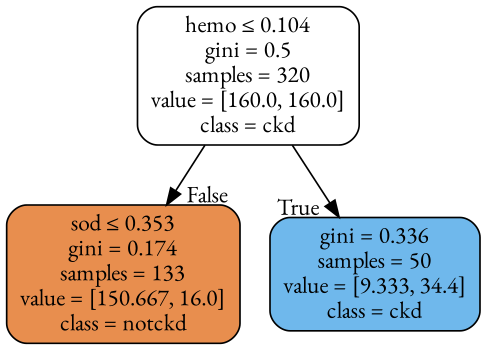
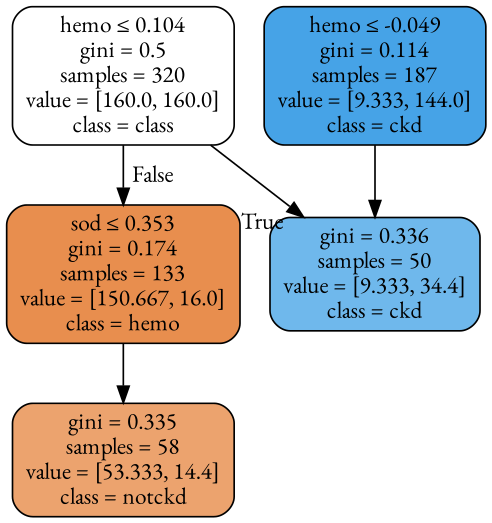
node "hemo ≤ -0.049": added
node "hemo ≤ 0.104": text "class = ckd" -> "class = class"
node "sod ≤ 0.353": text "class = notckd" -> "class = hemo"
node "gini = 0.335": added
